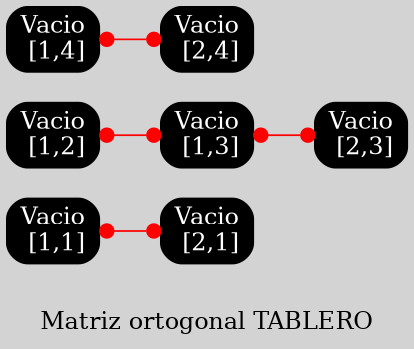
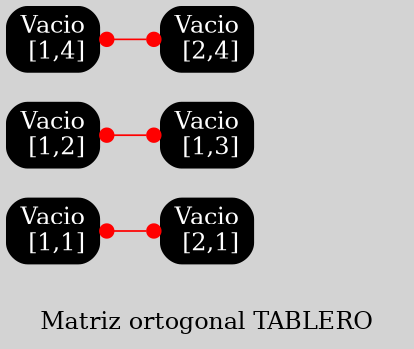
node "Vacio [2,3]": removed
